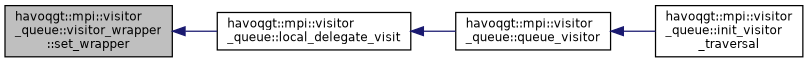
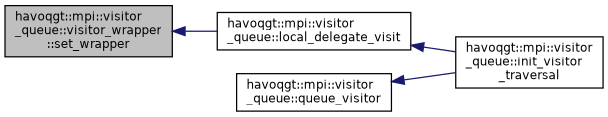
edge "havoqgt::mpi::visitor _queue::queue_visitor" -> "havoqgt::mpi::visitor _queue::local_delegate_visit": now "havoqgt::mpi::visitor _queue::init_visitor _traversal" -> "havoqgt::mpi::visitor _queue::local_delegate_visit"
